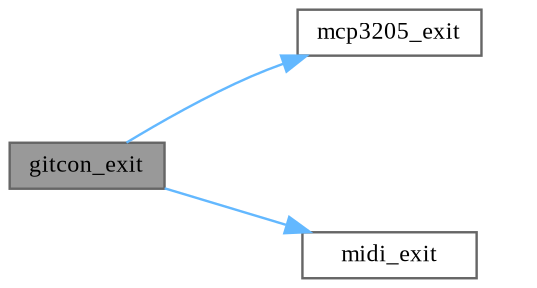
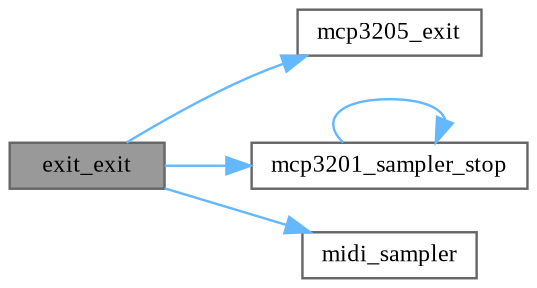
node "gitcon_exit": label "gitcon_exit" -> "exit_exit"
node "mcp3201_sampler_stop": added
node "midi_exit": label "midi_exit" -> "midi_sampler"
